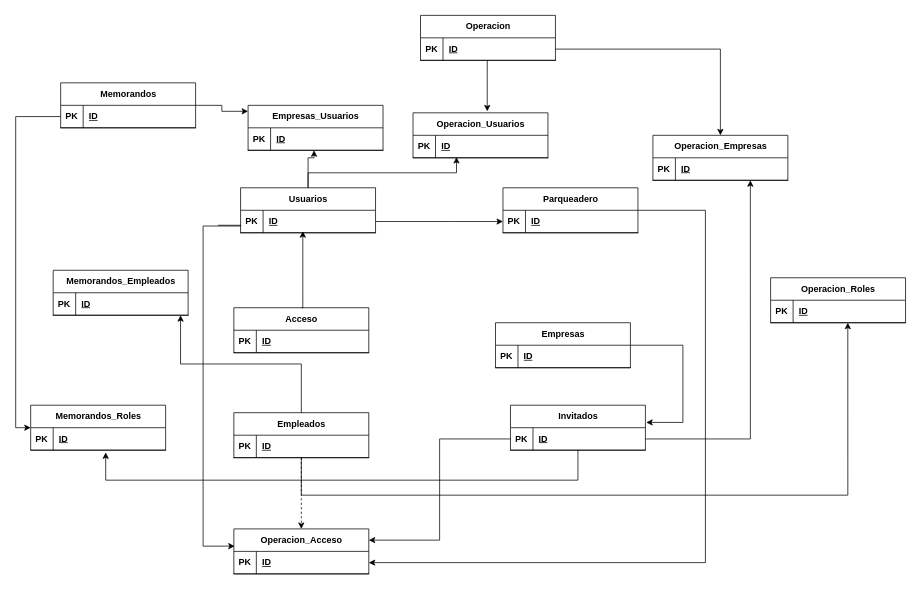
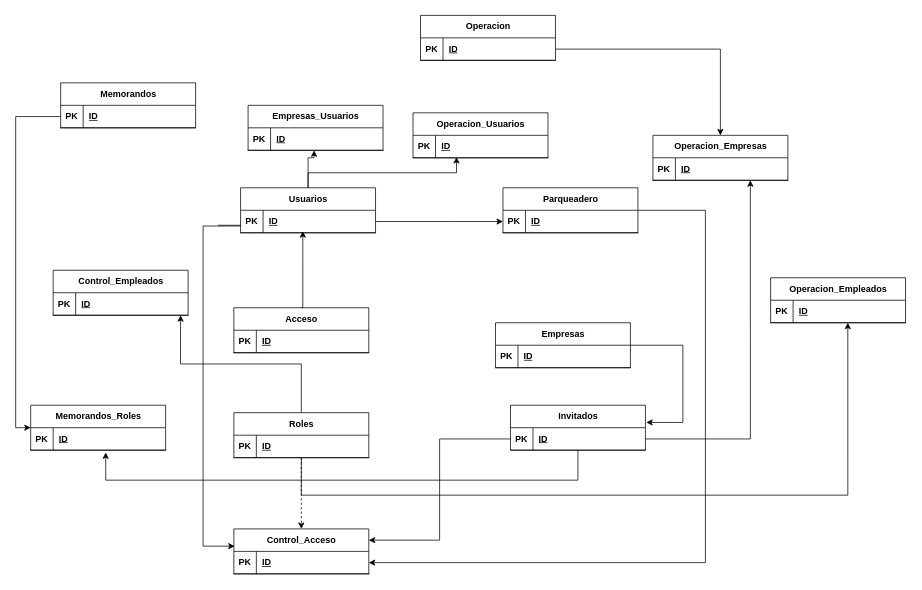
edge "Operacion" -> "Operacion_Usuarios": removed
edge "Memorandos" -> "Empresas_Usuarios": removed
node "Memorandos_Empleados": label "Memorandos_Empleados" -> "Control_Empleados"
node "Operacion_Roles": label "Operacion_Roles" -> "Operacion_Empleados"
node "Empleados": label "Empleados" -> "Roles"
node "Operacion_Acceso": label "Operacion_Acceso" -> "Control_Acceso"
